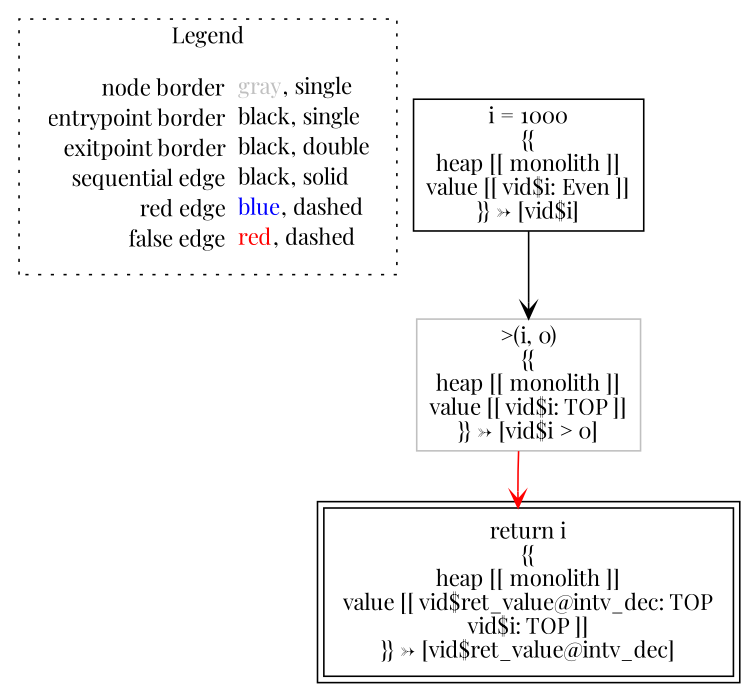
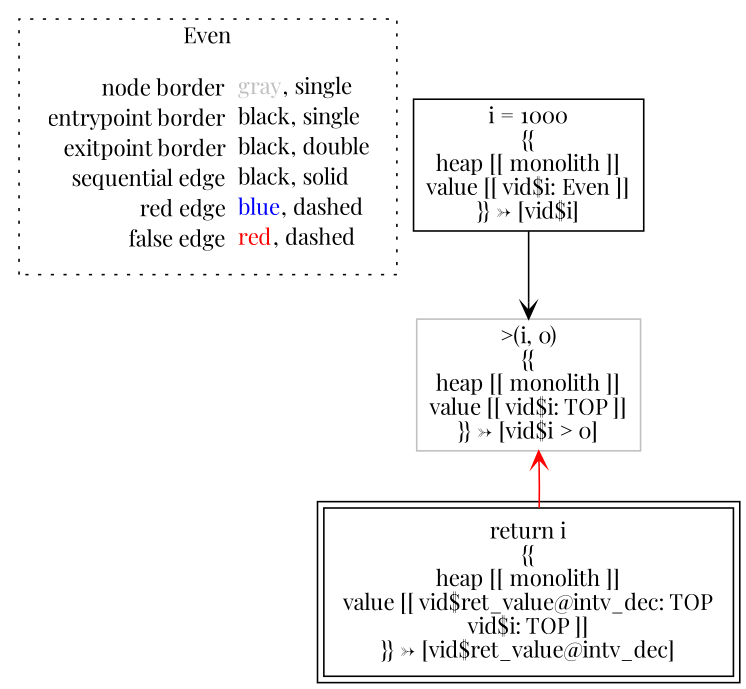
cluster "Legend": label "Legend" -> "Even"
edge ">(i, 0)" -> "return i": reversed
